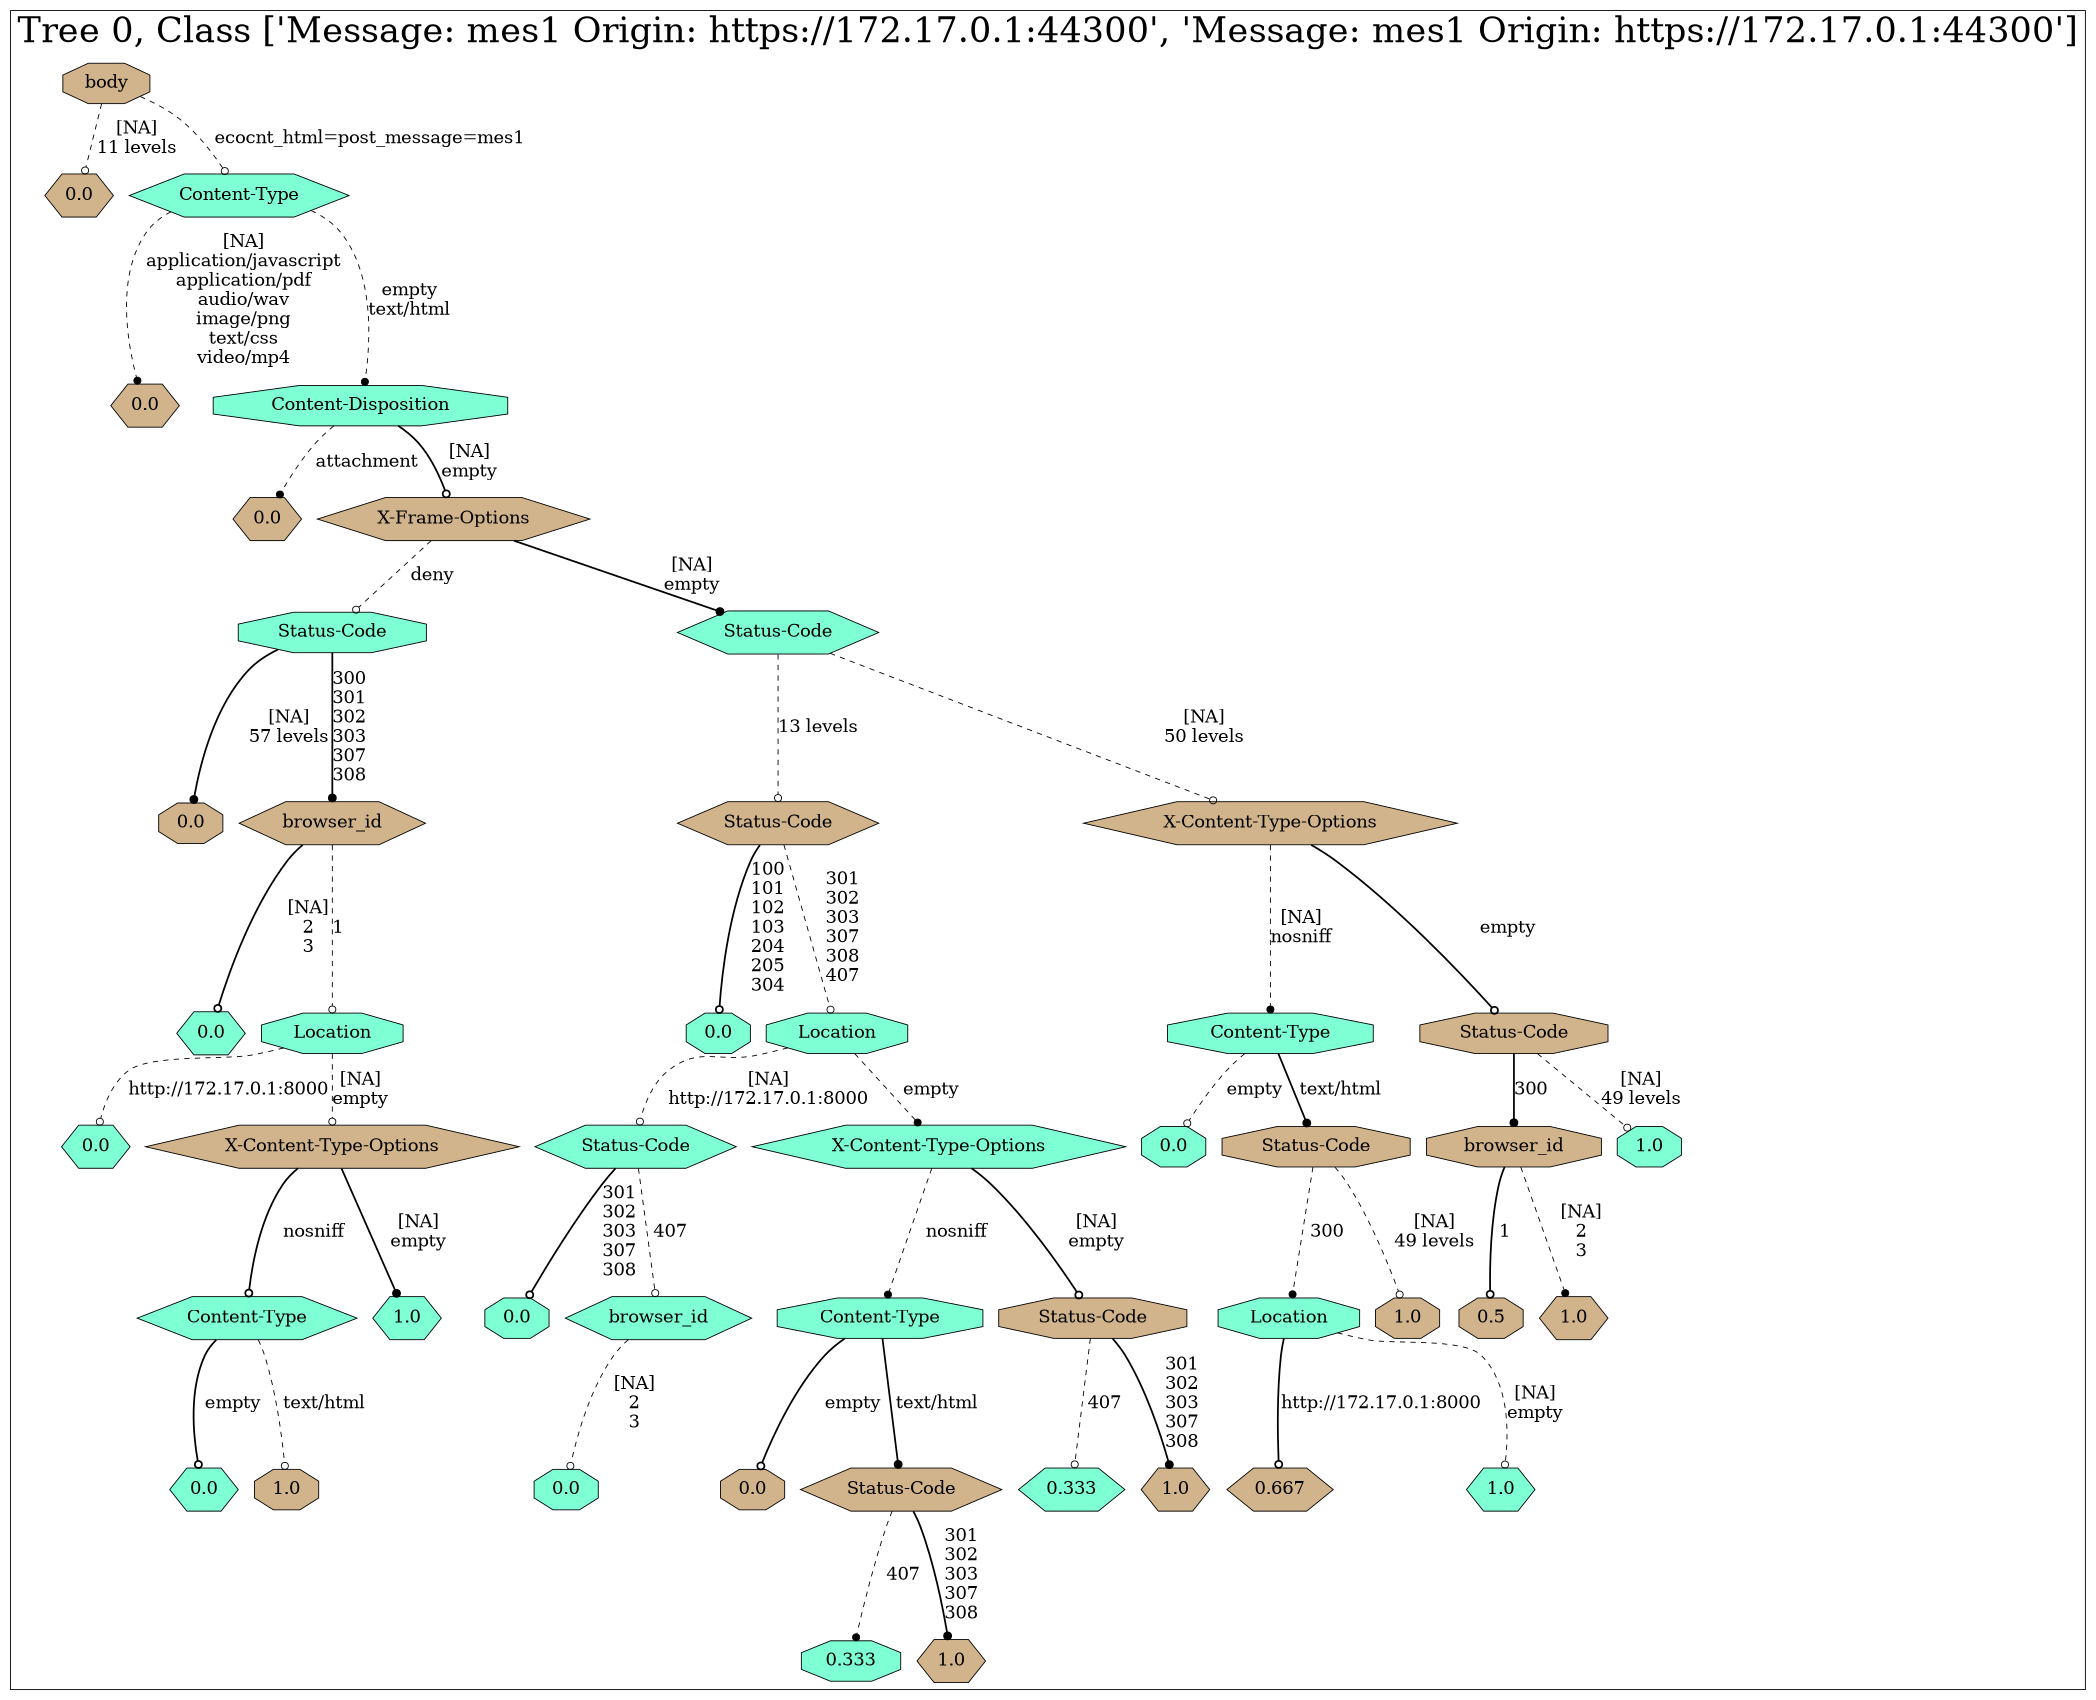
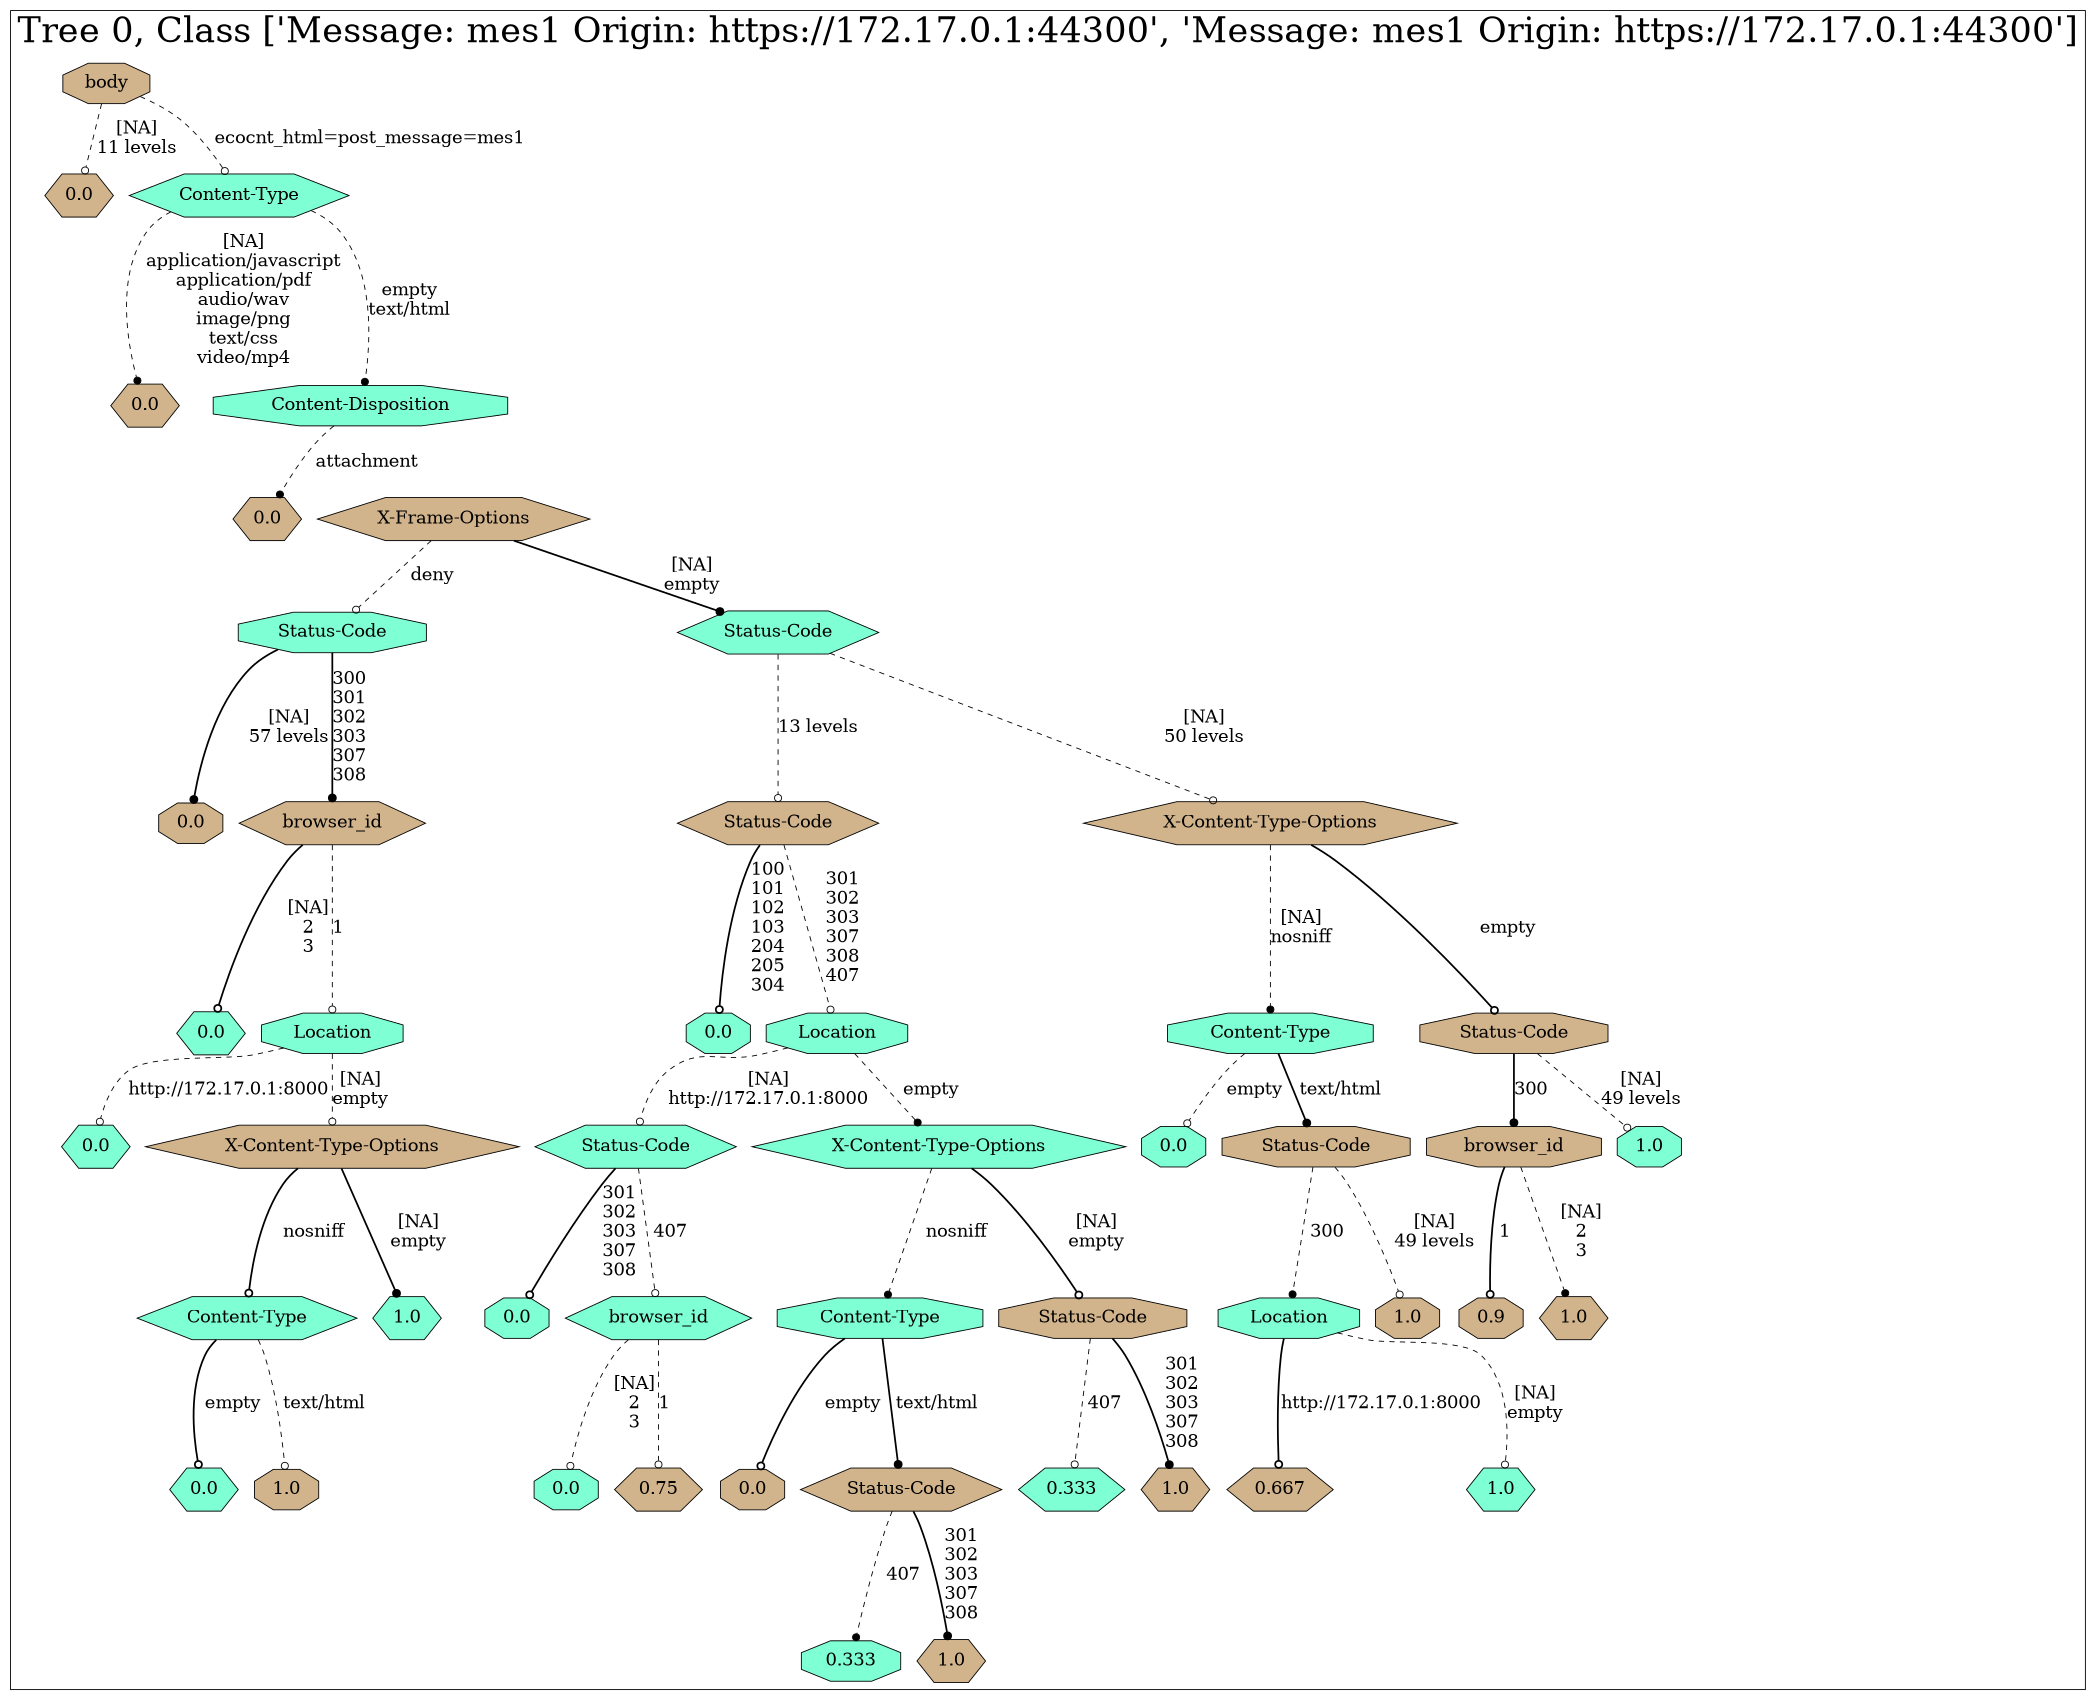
edge "Content-Disposition" -> "X-Frame-Options": removed, label "[NA] empty"
node "0.5": label "0.5" -> "0.9"
node "0.75": added
